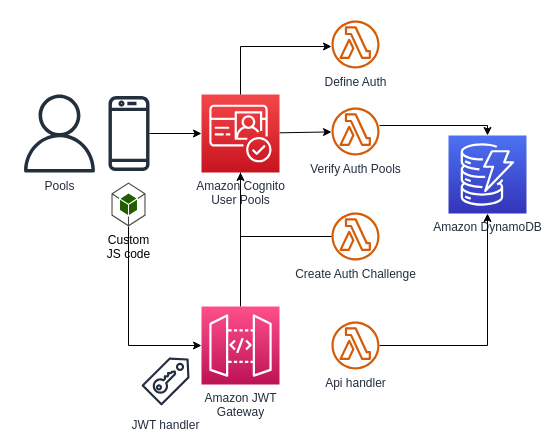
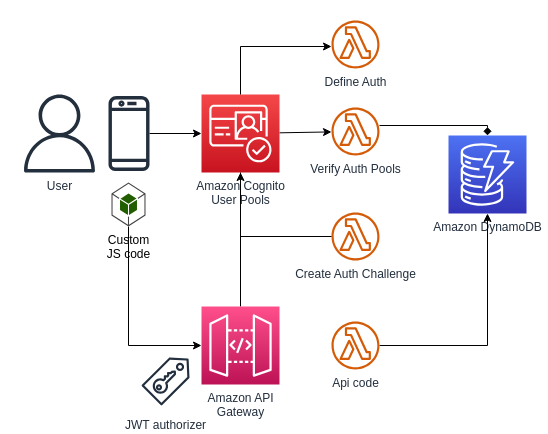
edge "Verify Auth Pools" -> "Amazon DynamoDB": arrowhead classic -> diamond
node "Pools": label "Pools" -> "User"
node "Api handler": label "Api handler" -> "Api code"
node "Amazon JWT Gateway": label "Amazon JWT Gateway" -> "Amazon API Gateway"
node "JWT handler": label "JWT handler" -> "JWT authorizer"
